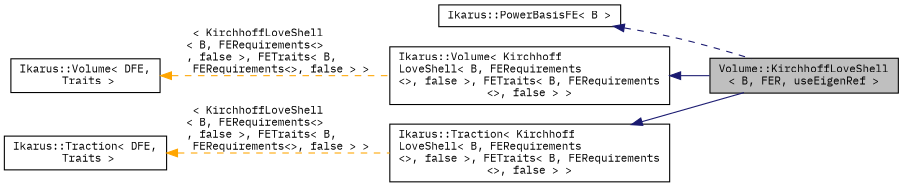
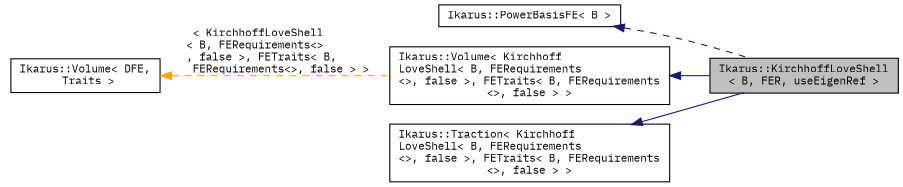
node "Volume::KirchhoffLoveShell < B, FER, useEigenRef >": label "Volume::KirchhoffLoveShell < B, FER, useEigenRef >" -> "Ikarus::KirchhoffLoveShell < B, FER, useEigenRef >"
node "Ikarus::Traction< DFE, Traits >": removed
